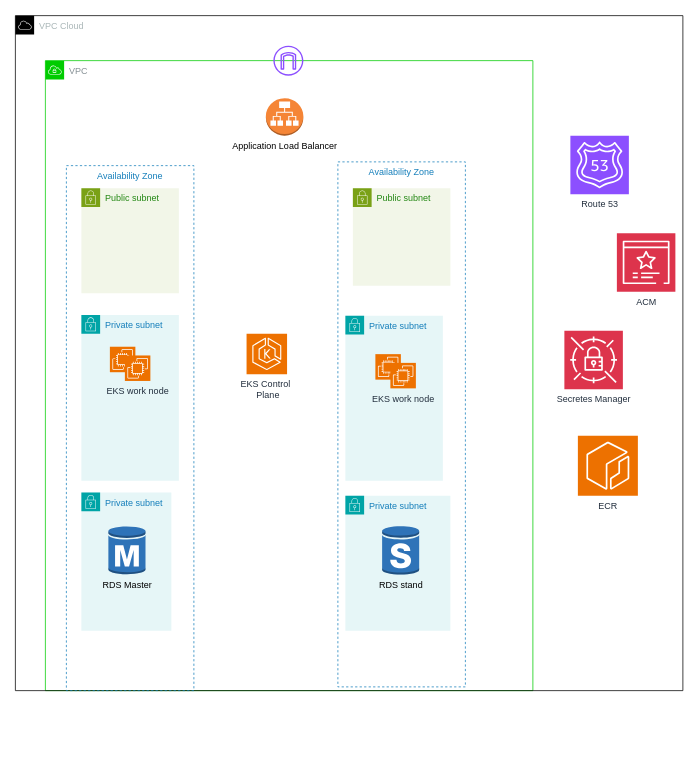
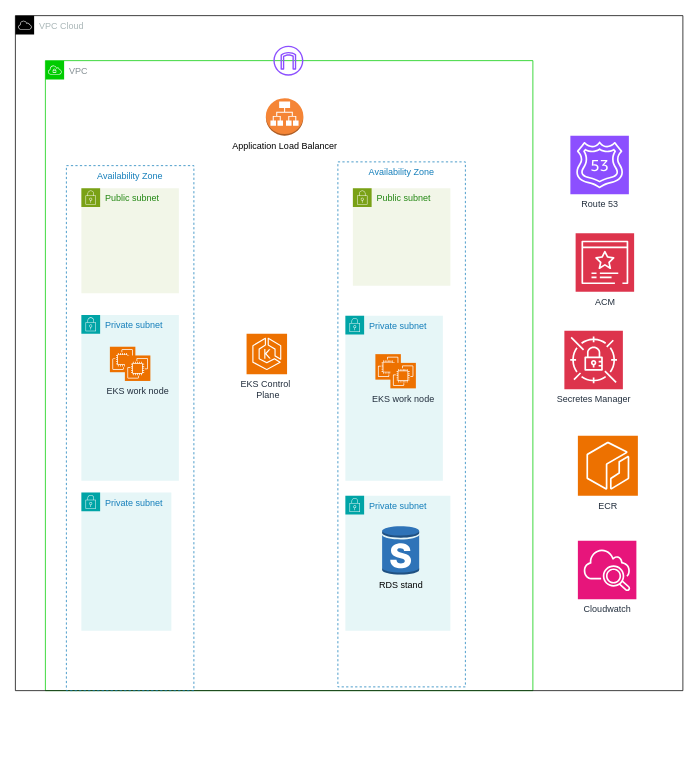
node "ACM": moved (646, 262) -> (605, 262)
node "RDS Master": removed
node "Cloudwatch": added
